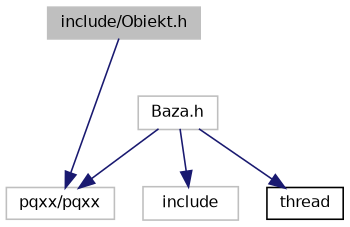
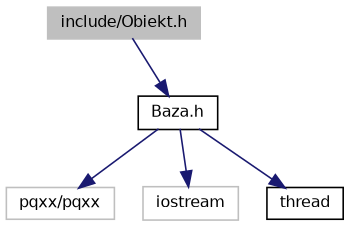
edge "include/Obiekt.h" -> "pqxx/pqxx": now "include/Obiekt.h" -> "Baza.h"
node "Baza.h": color grey75 -> black
node "include": label "include" -> "iostream"
